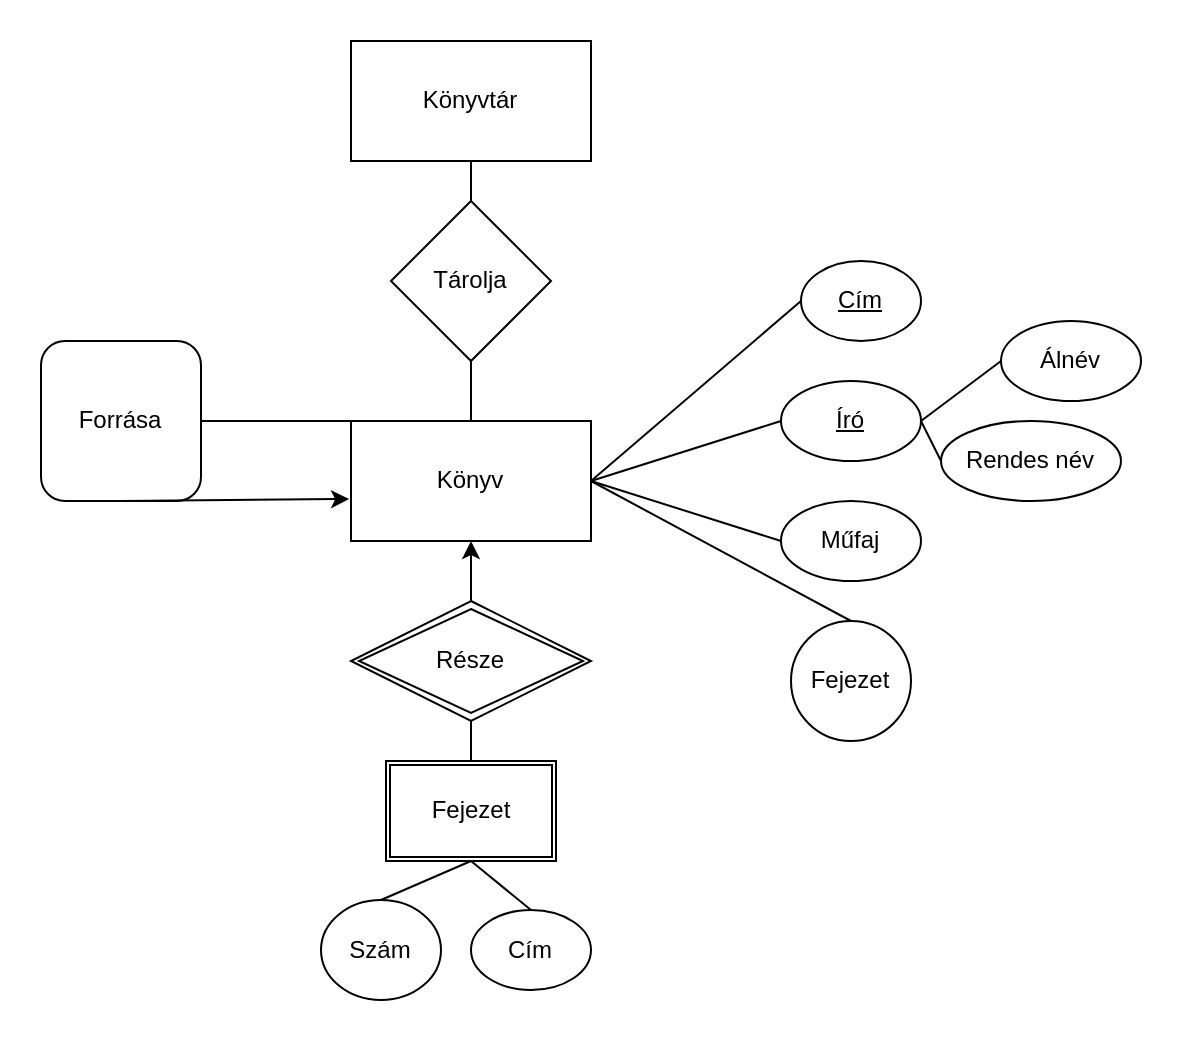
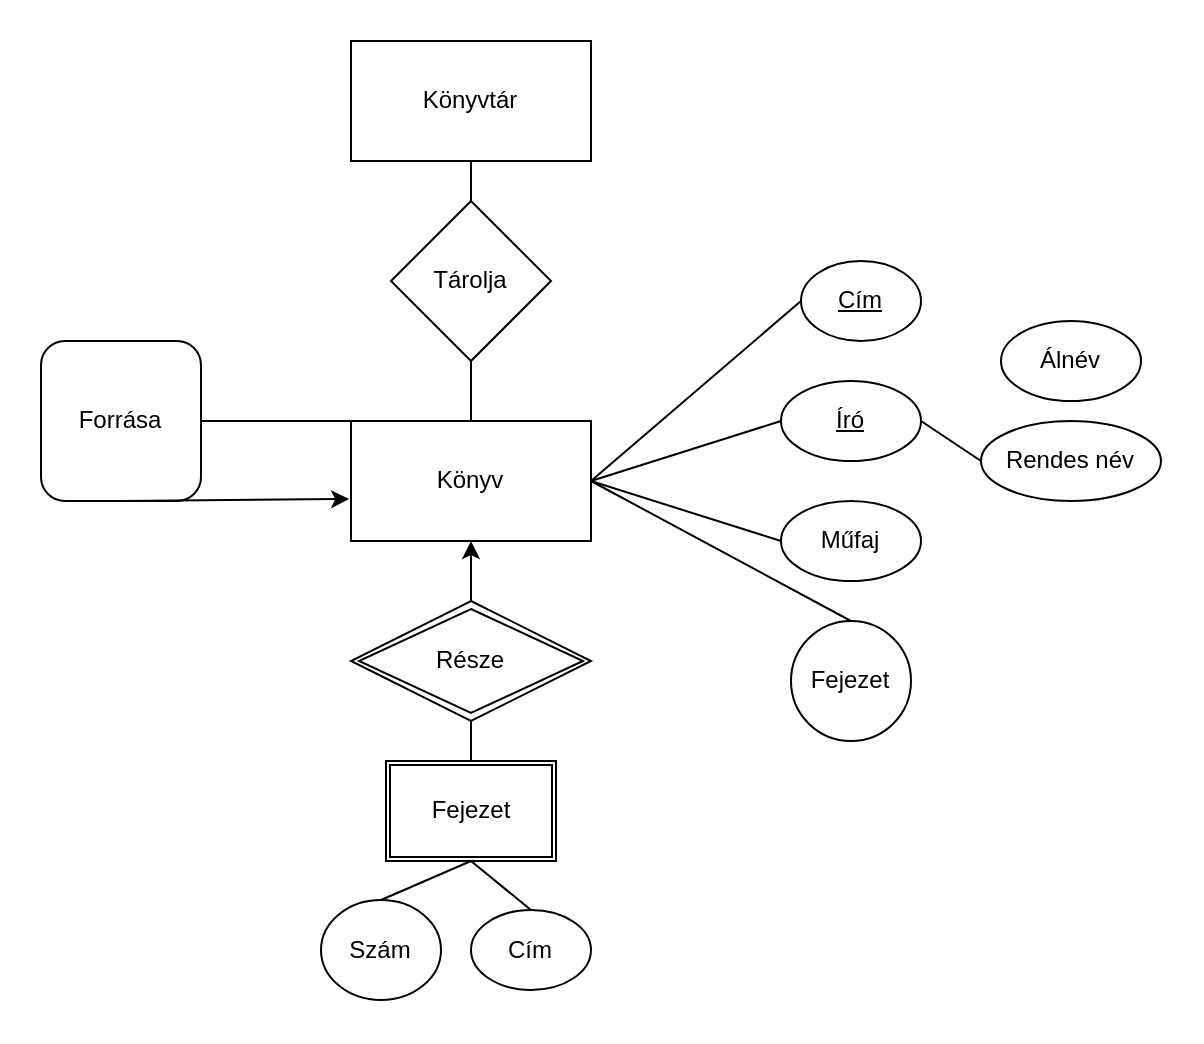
edge "Álnév" -- "Író": removed
node "Rendes név": moved (1031, 461) -> (1071, 461)
